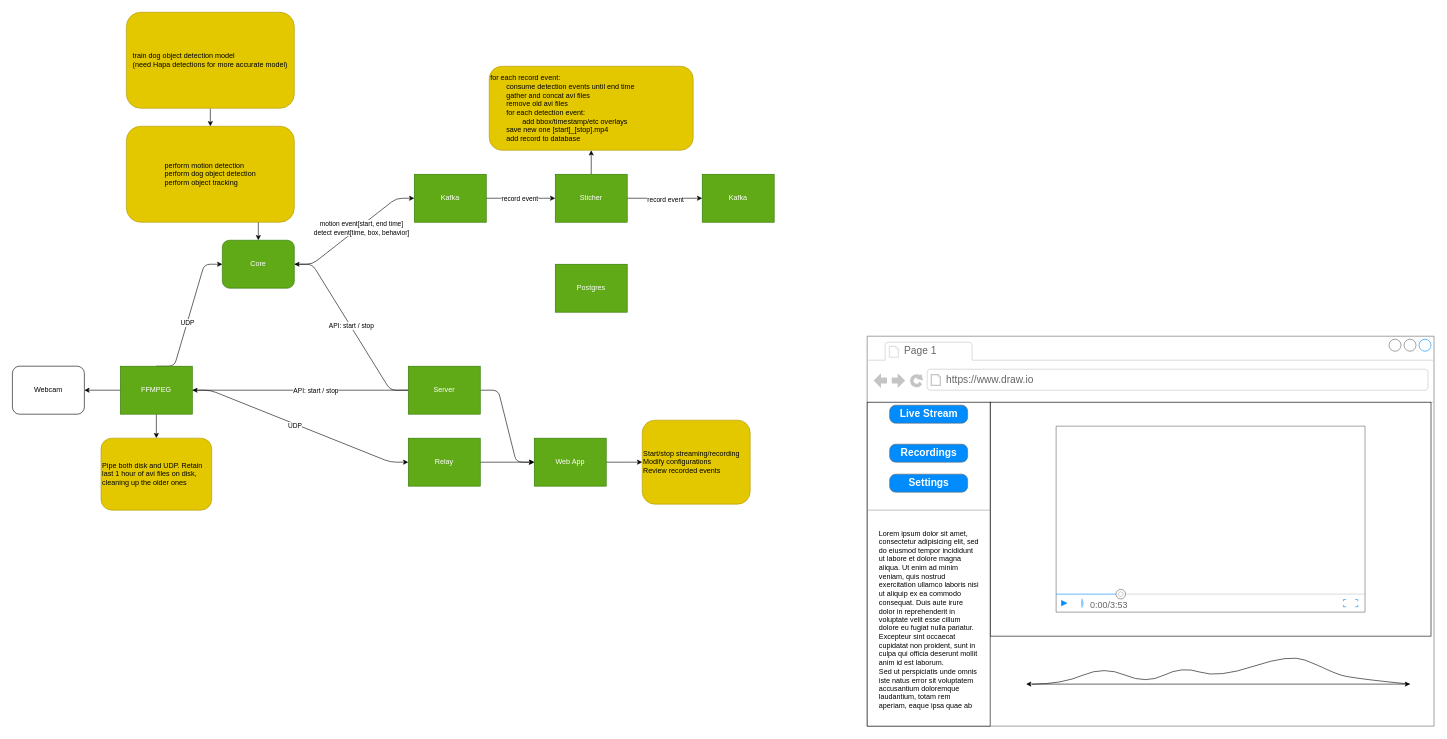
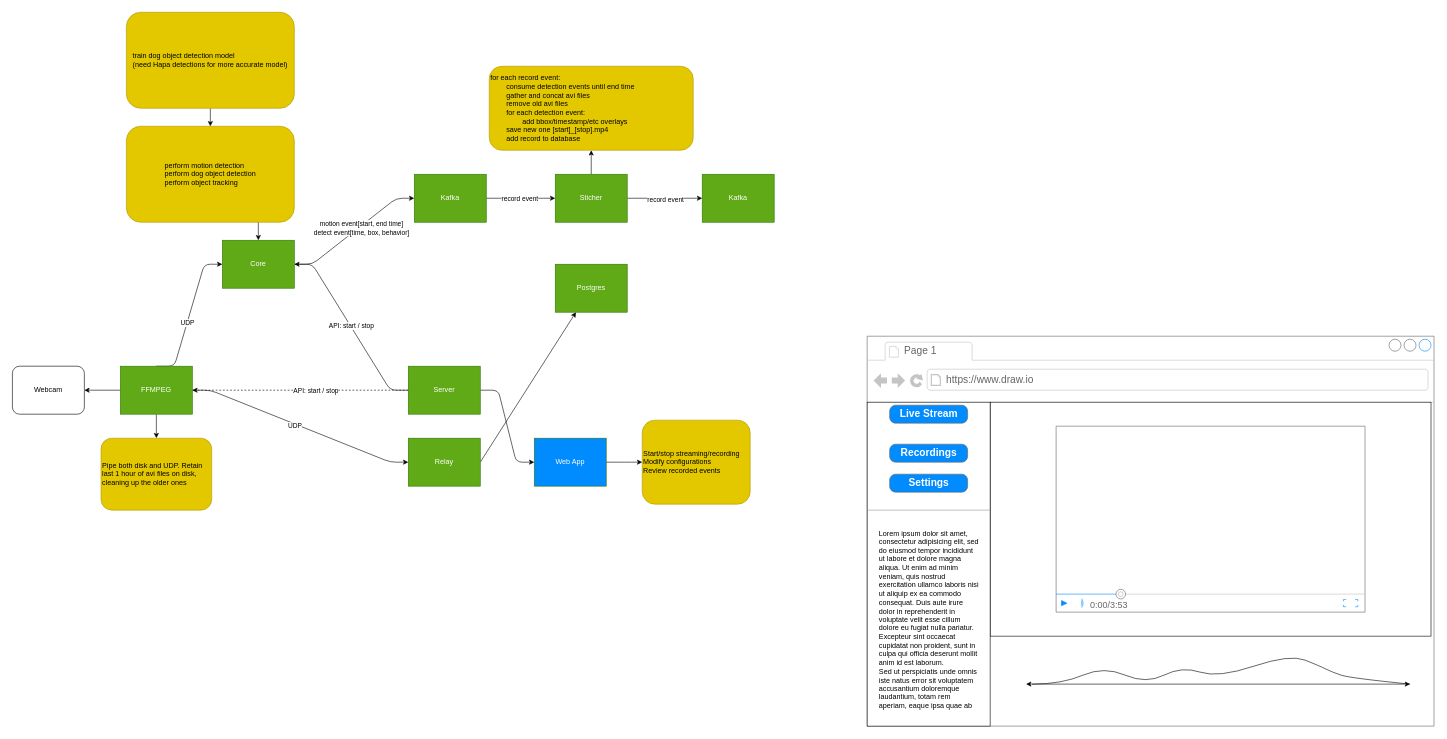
node "Core": shape rounded rectangle -> rectangle
edge "Server" -> "FFMPEG": style solid -> dashed
edge "Relay" -> "Web App": now "Relay" -> "Postgres"
node "Web App": fillcolor #60a917 -> #008cff
